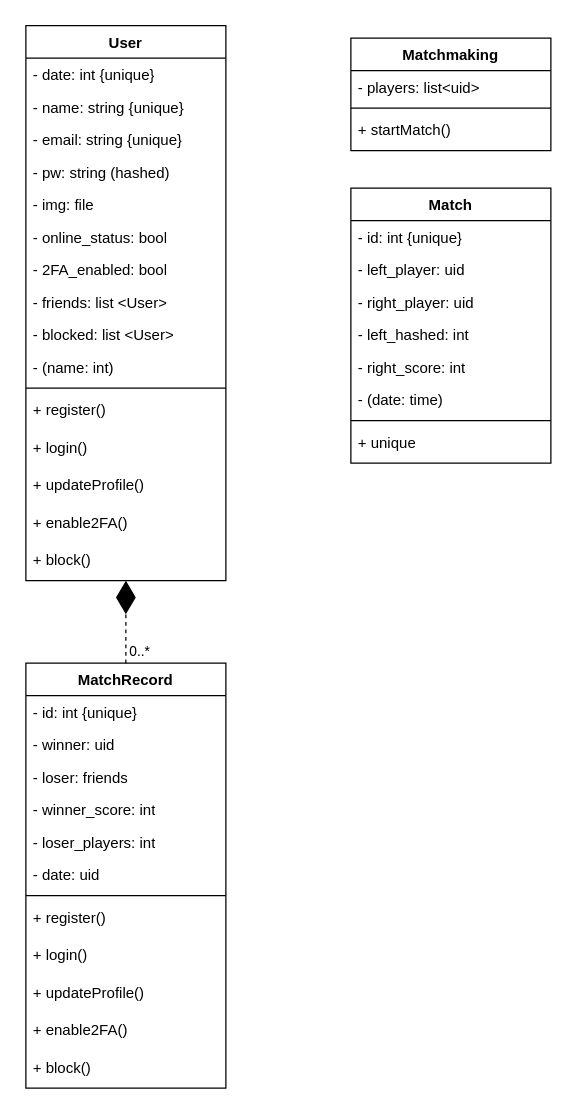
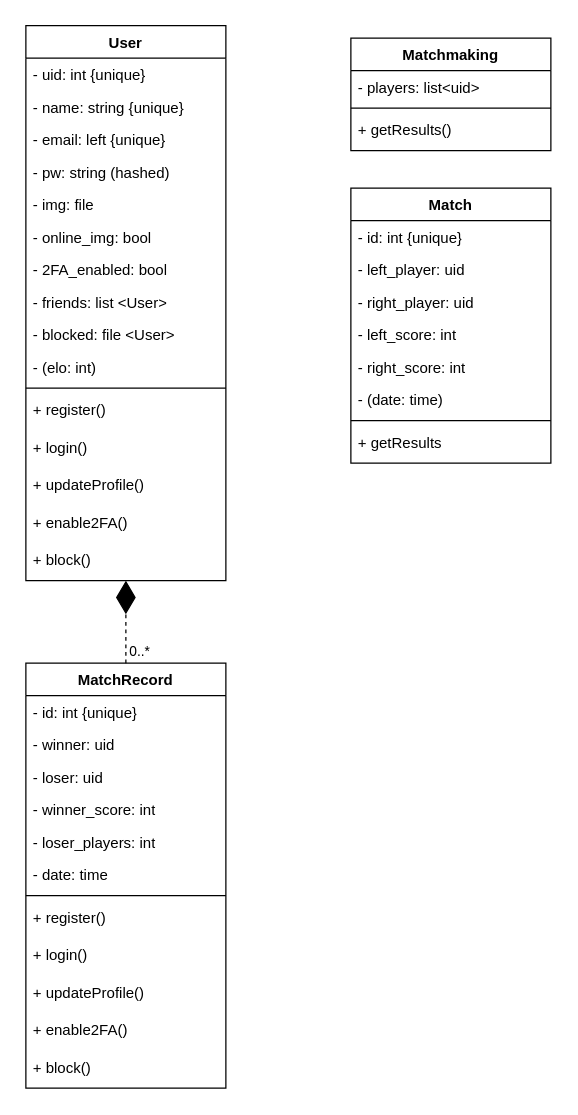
node "- date: int {unique}": label "- date: int {unique}" -> "- uid: int {unique}"
node "+ startMatch()": label "+ startMatch()" -> "+ getResults()"
node "- email: string {unique}": label "- email: string {unique}" -> "- email: left {unique}"
node "- online_status: bool": label "- online_status: bool" -> "- online_img: bool"
node "- blocked: list <User>": label "- blocked: list <User>" -> "- blocked: file <User>"
node "- left_hashed: int": label "- left_hashed: int" -> "- left_score: int"
node "- (name: int)": label "- (name: int)" -> "- (elo: int)"
node "+ unique": label "+ unique" -> "+ getResults"
node "- loser: friends": label "- loser: friends" -> "- loser: uid"
node "- date: uid": label "- date: uid" -> "- date: time"
